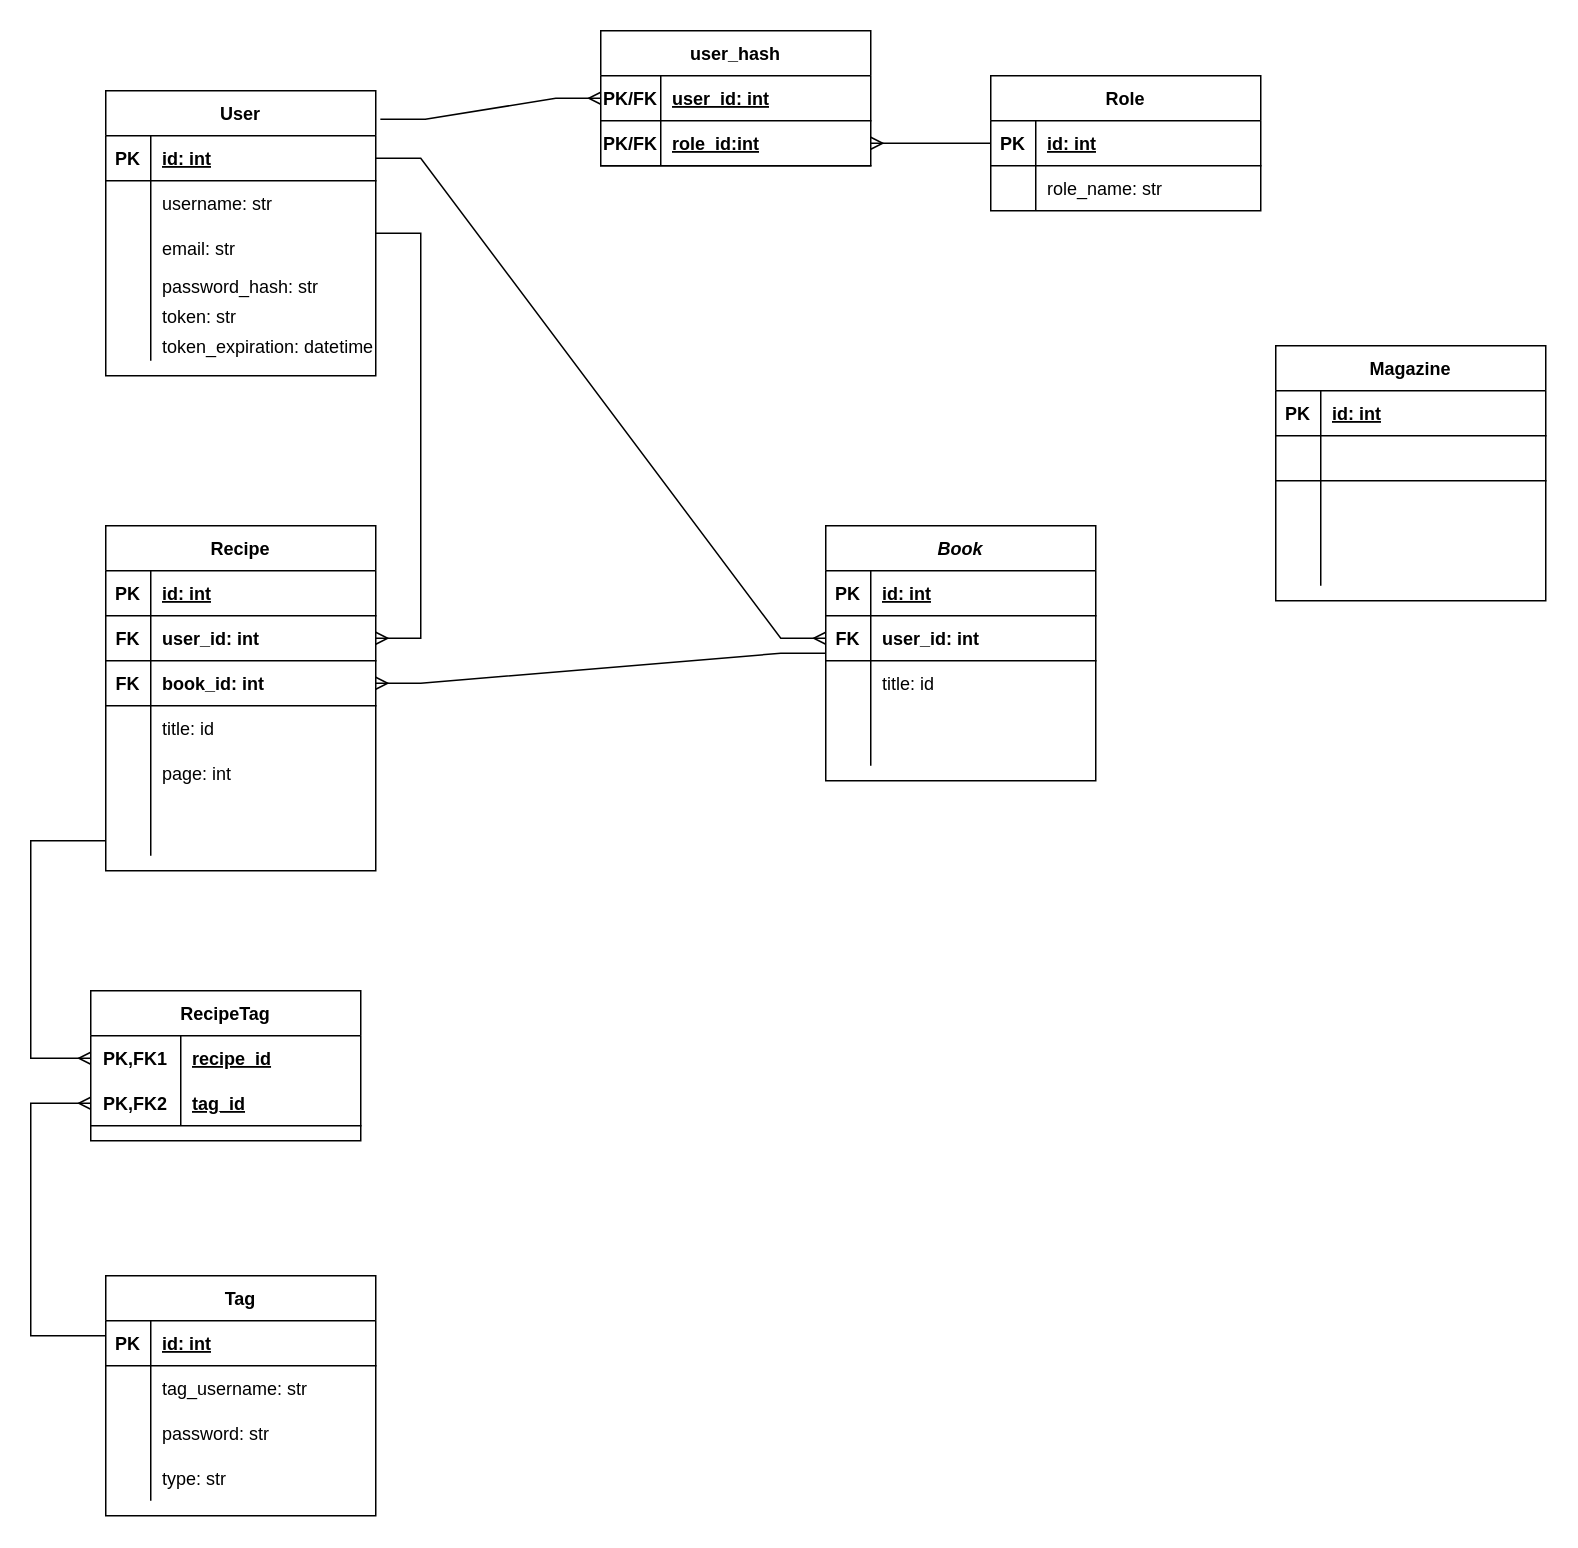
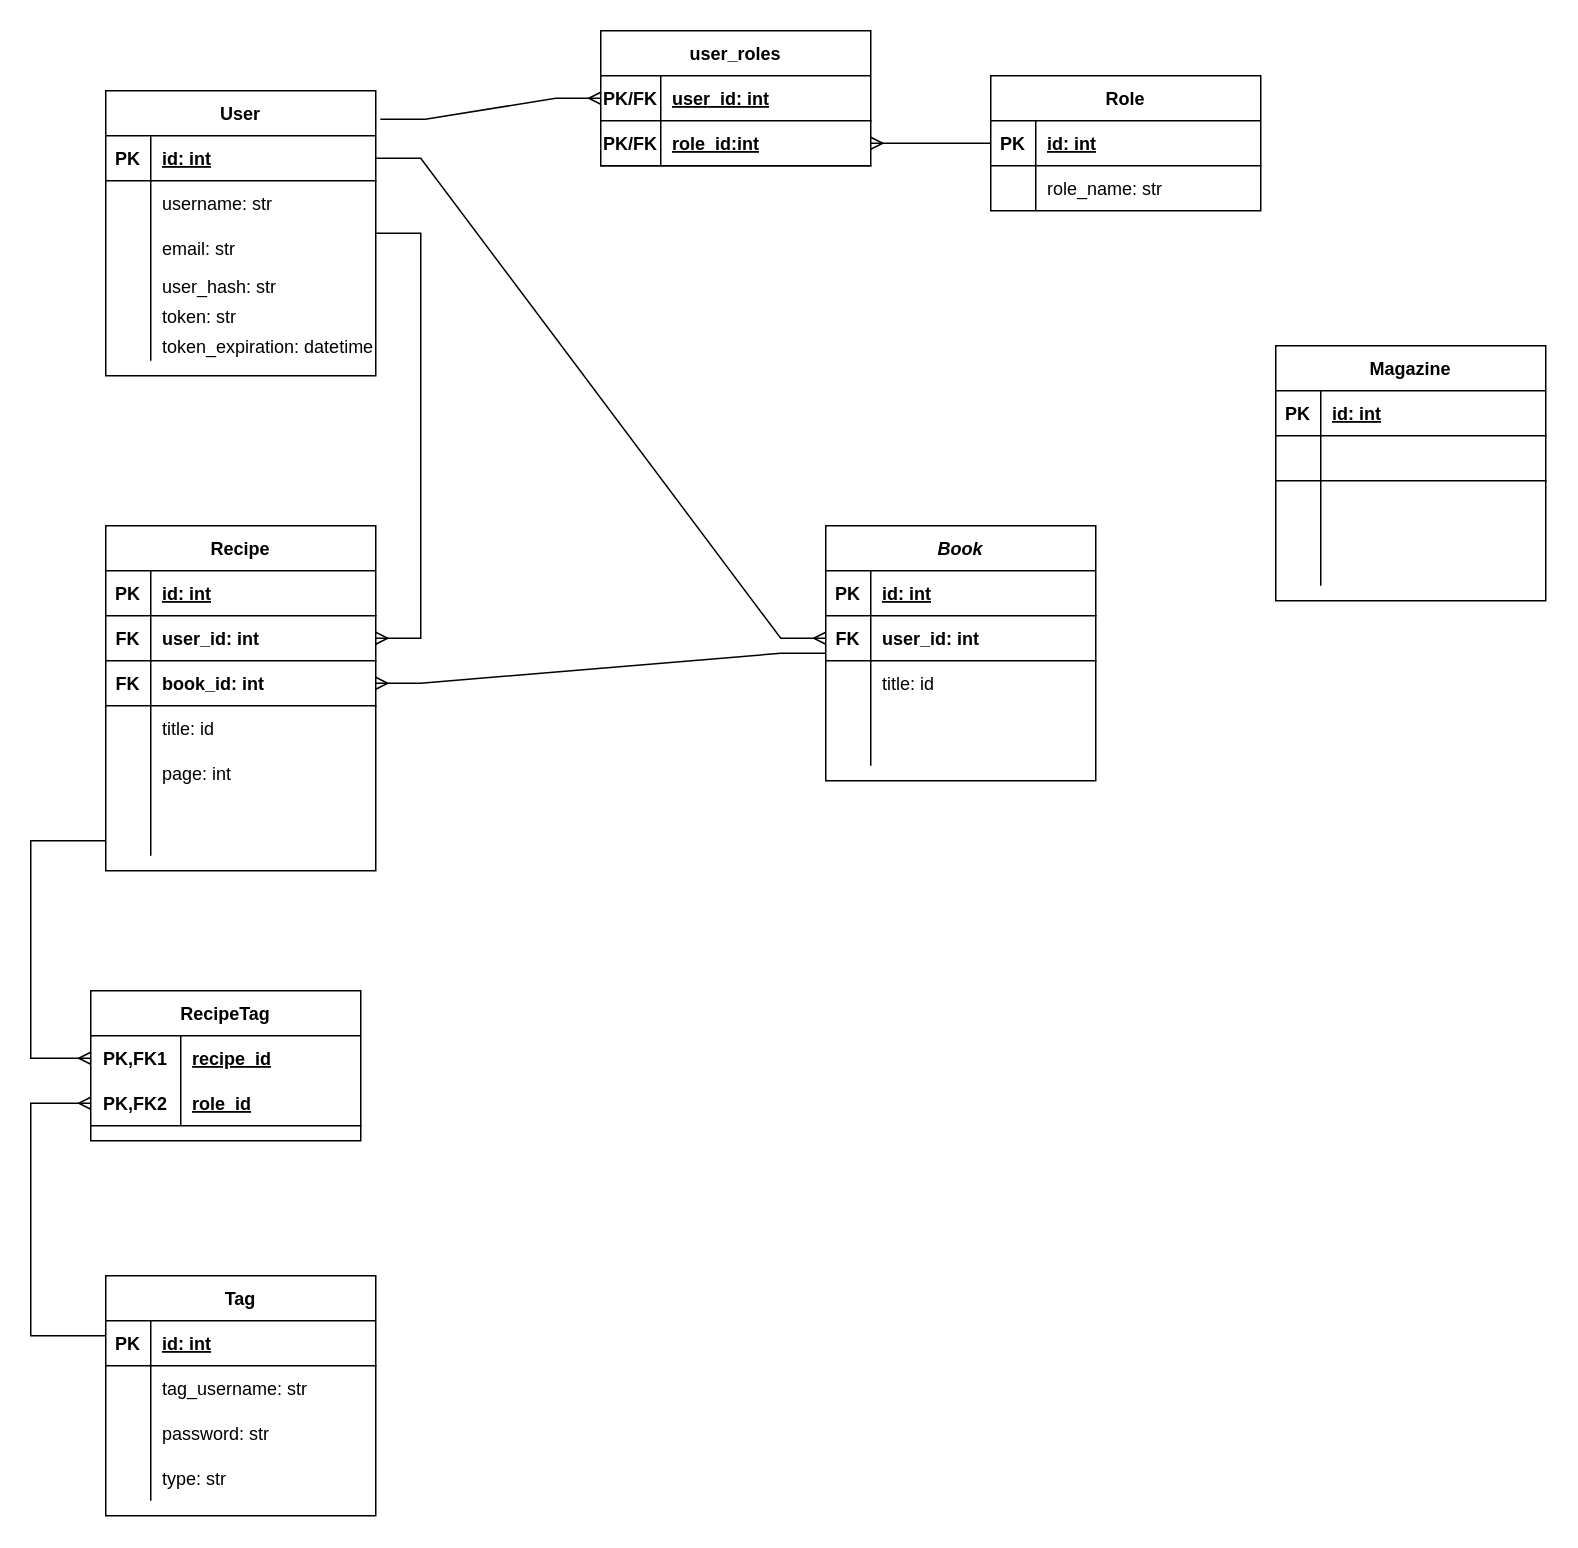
node "user_hash": label "user_hash" -> "user_roles"
node "password_hash: str": label "password_hash: str" -> "user_hash: str"
node "tag_id": label "tag_id" -> "role_id"
